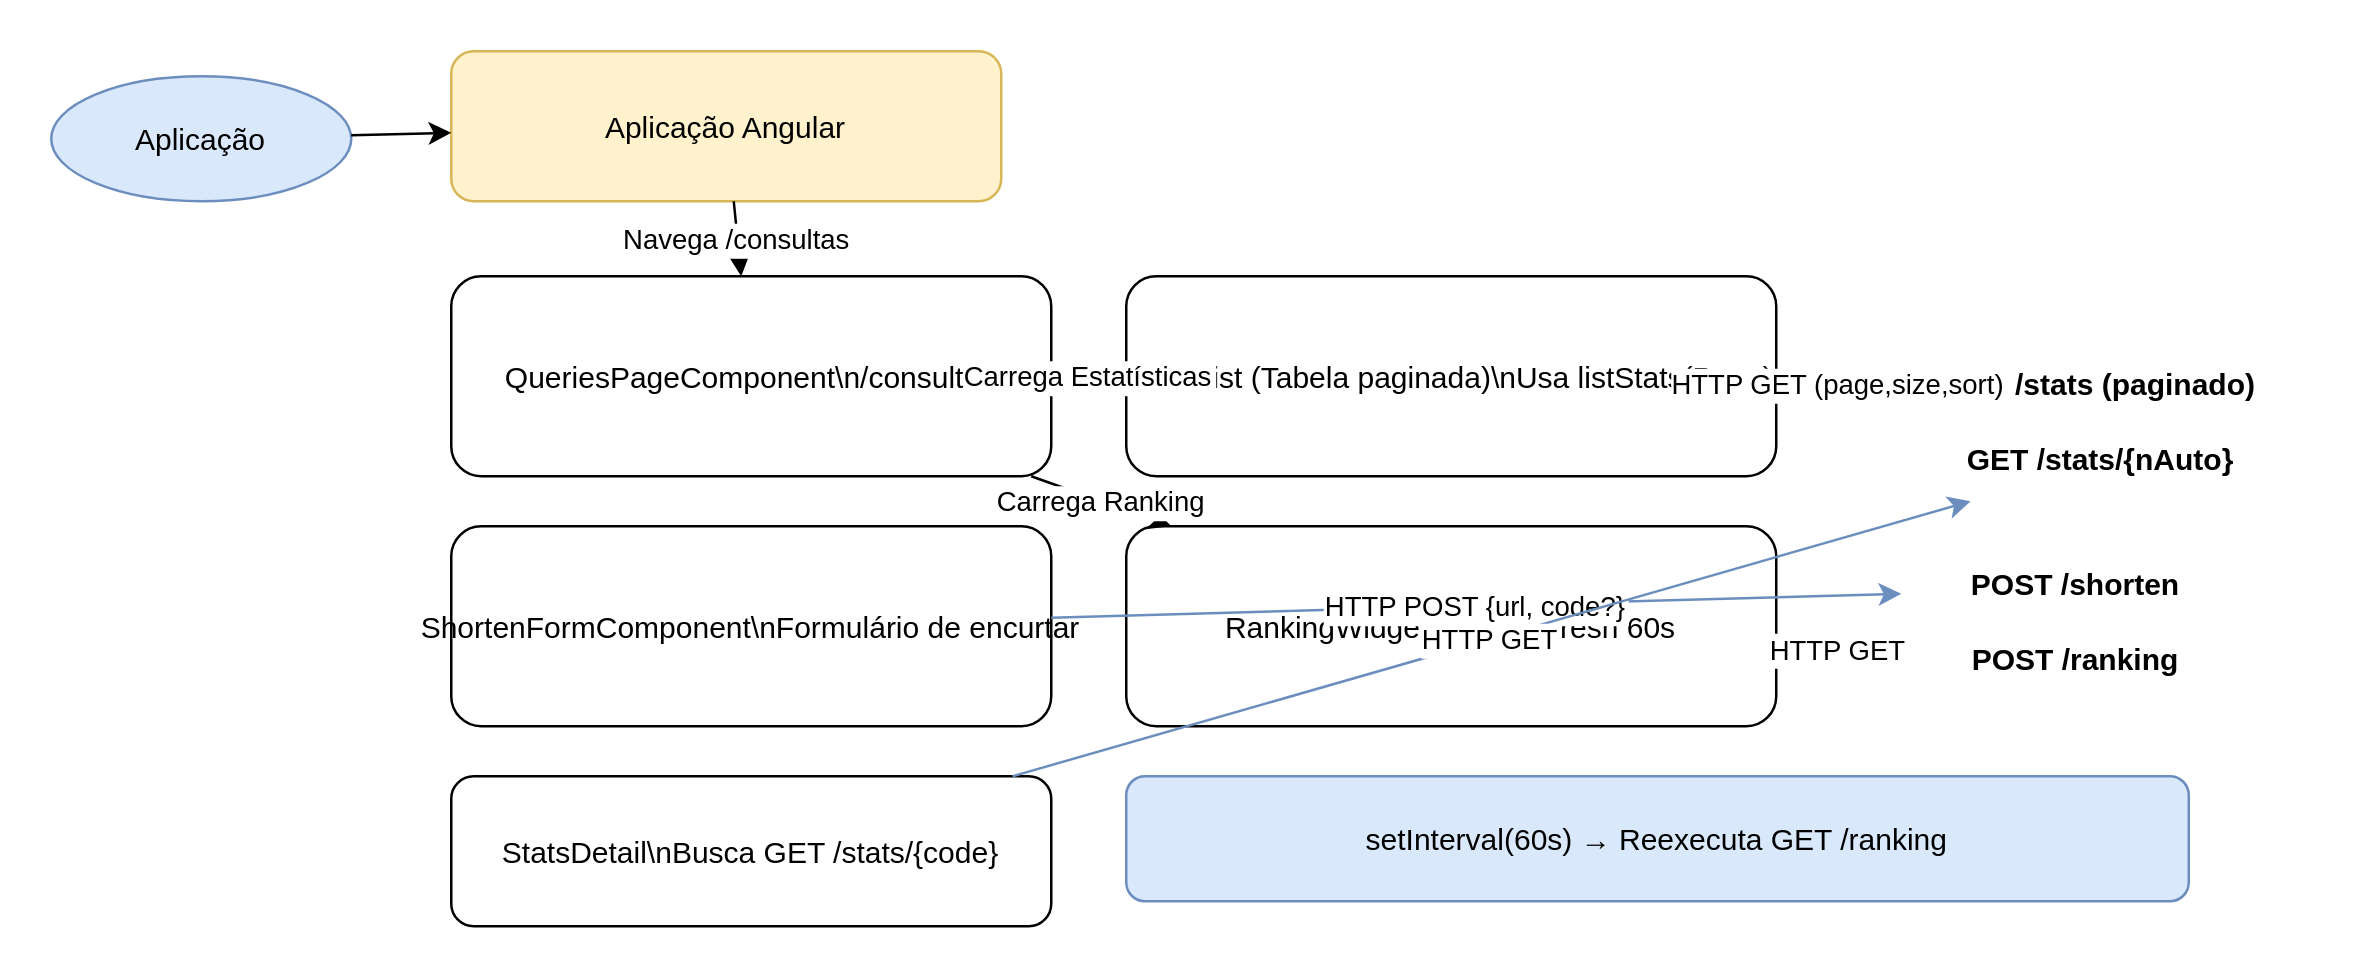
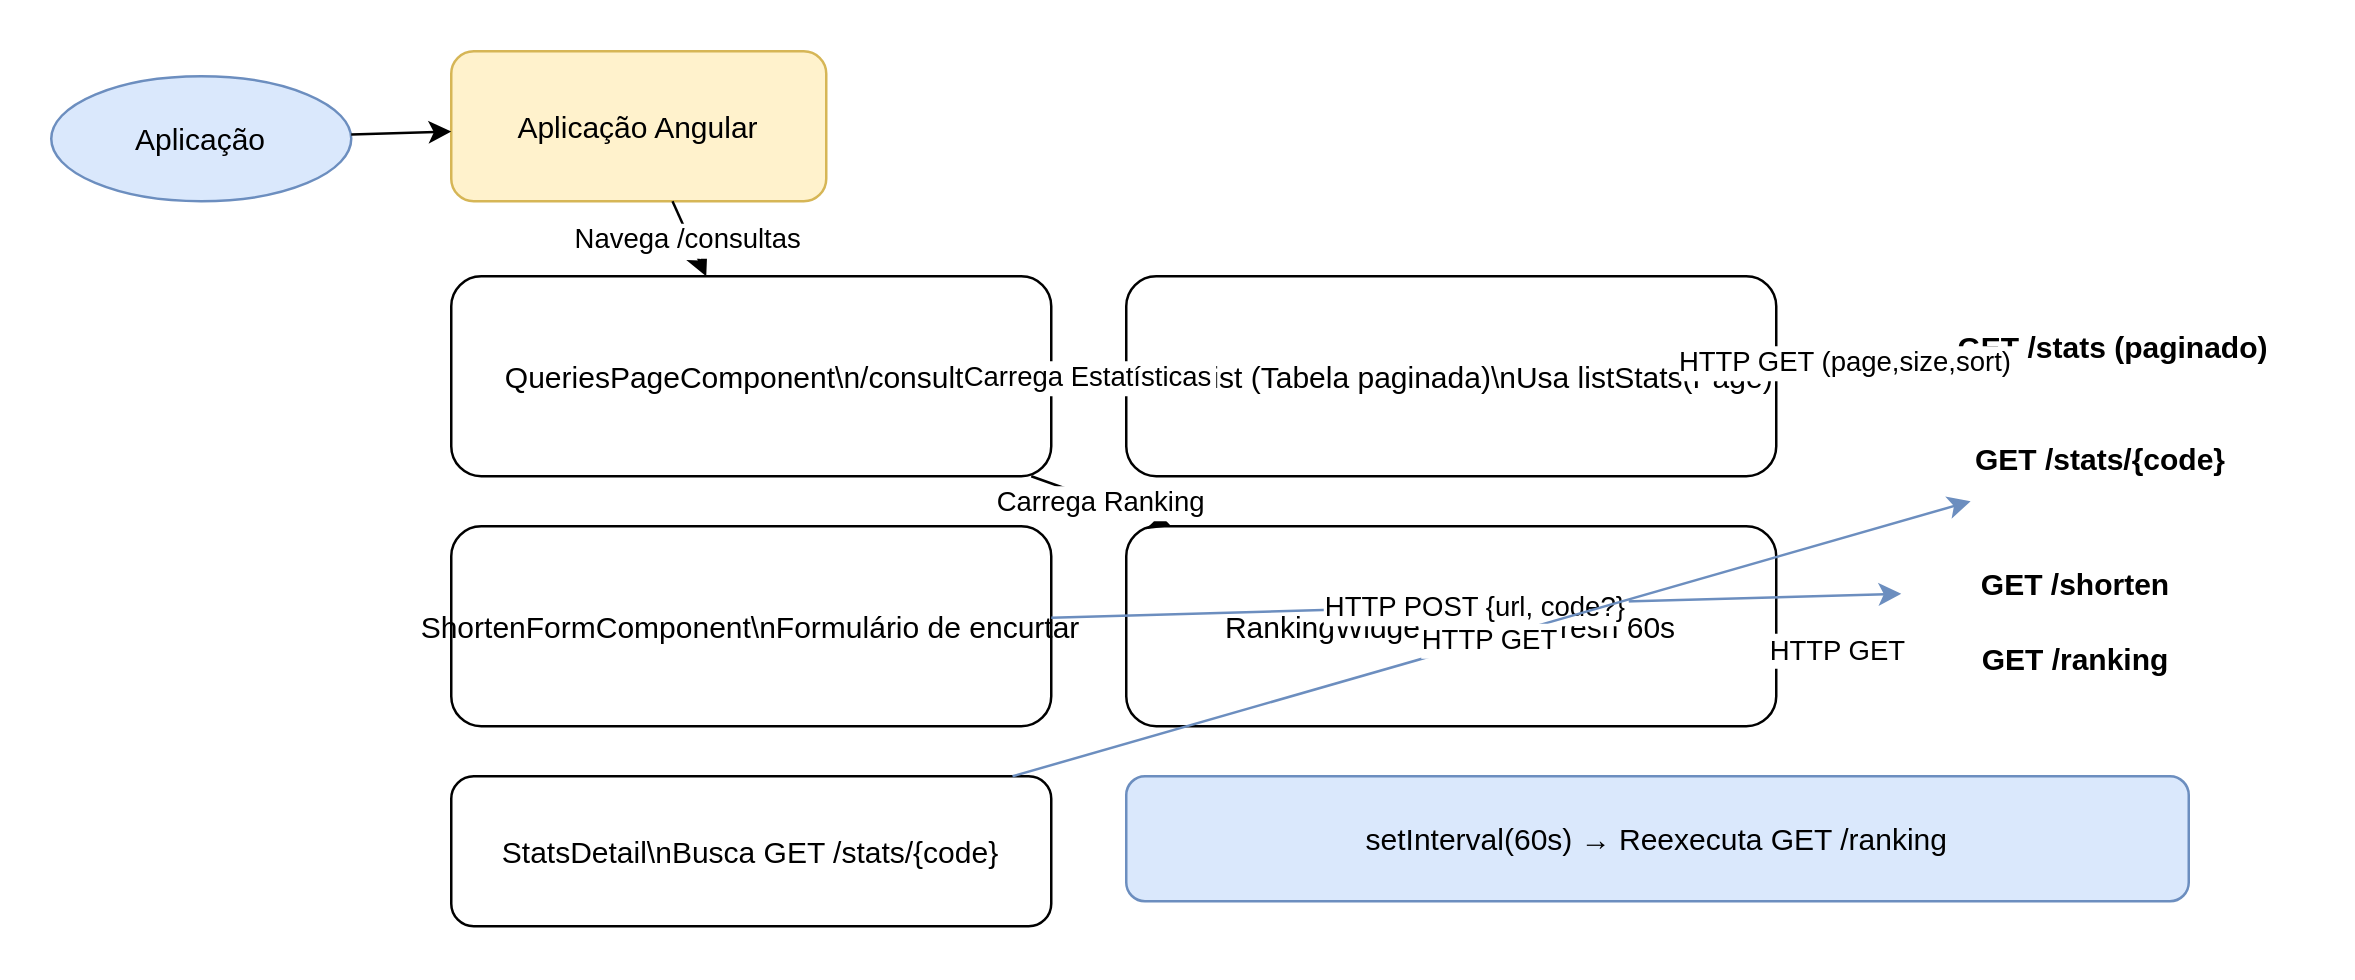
node "Aplicação Angular": size 550x150 -> 375x150
node "GET /stats (paginado)": moved (2101, 389) -> (2114, 351)
node "GET /stats/{nAuto}": label "GET /stats/{nAuto}" -> "GET /stats/{code}"
node "POST /shorten": label "POST /shorten" -> "GET /shorten"
node "POST /ranking": label "POST /ranking" -> "GET /ranking"
